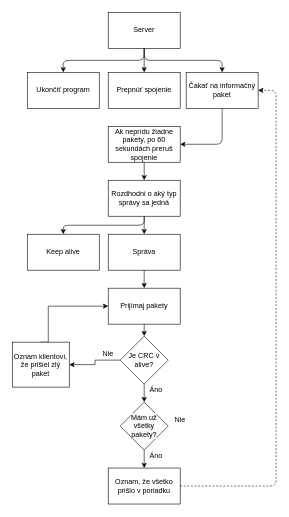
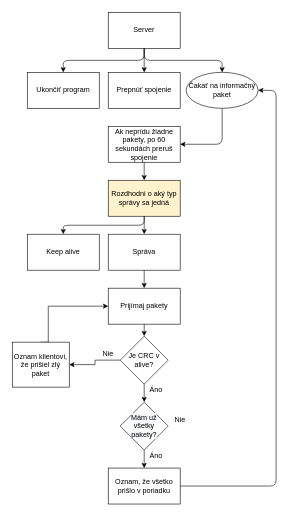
node "Čakať na informačný paket": shape rectangle -> ellipse
node "Rozdhodni o aký typ správy sa jedná": fillcolor #ffffff -> #fff2cc
edge "Oznam, že všetko prišlo v poriadku" -> "Čakať na informačný paket": style dashed -> solid
